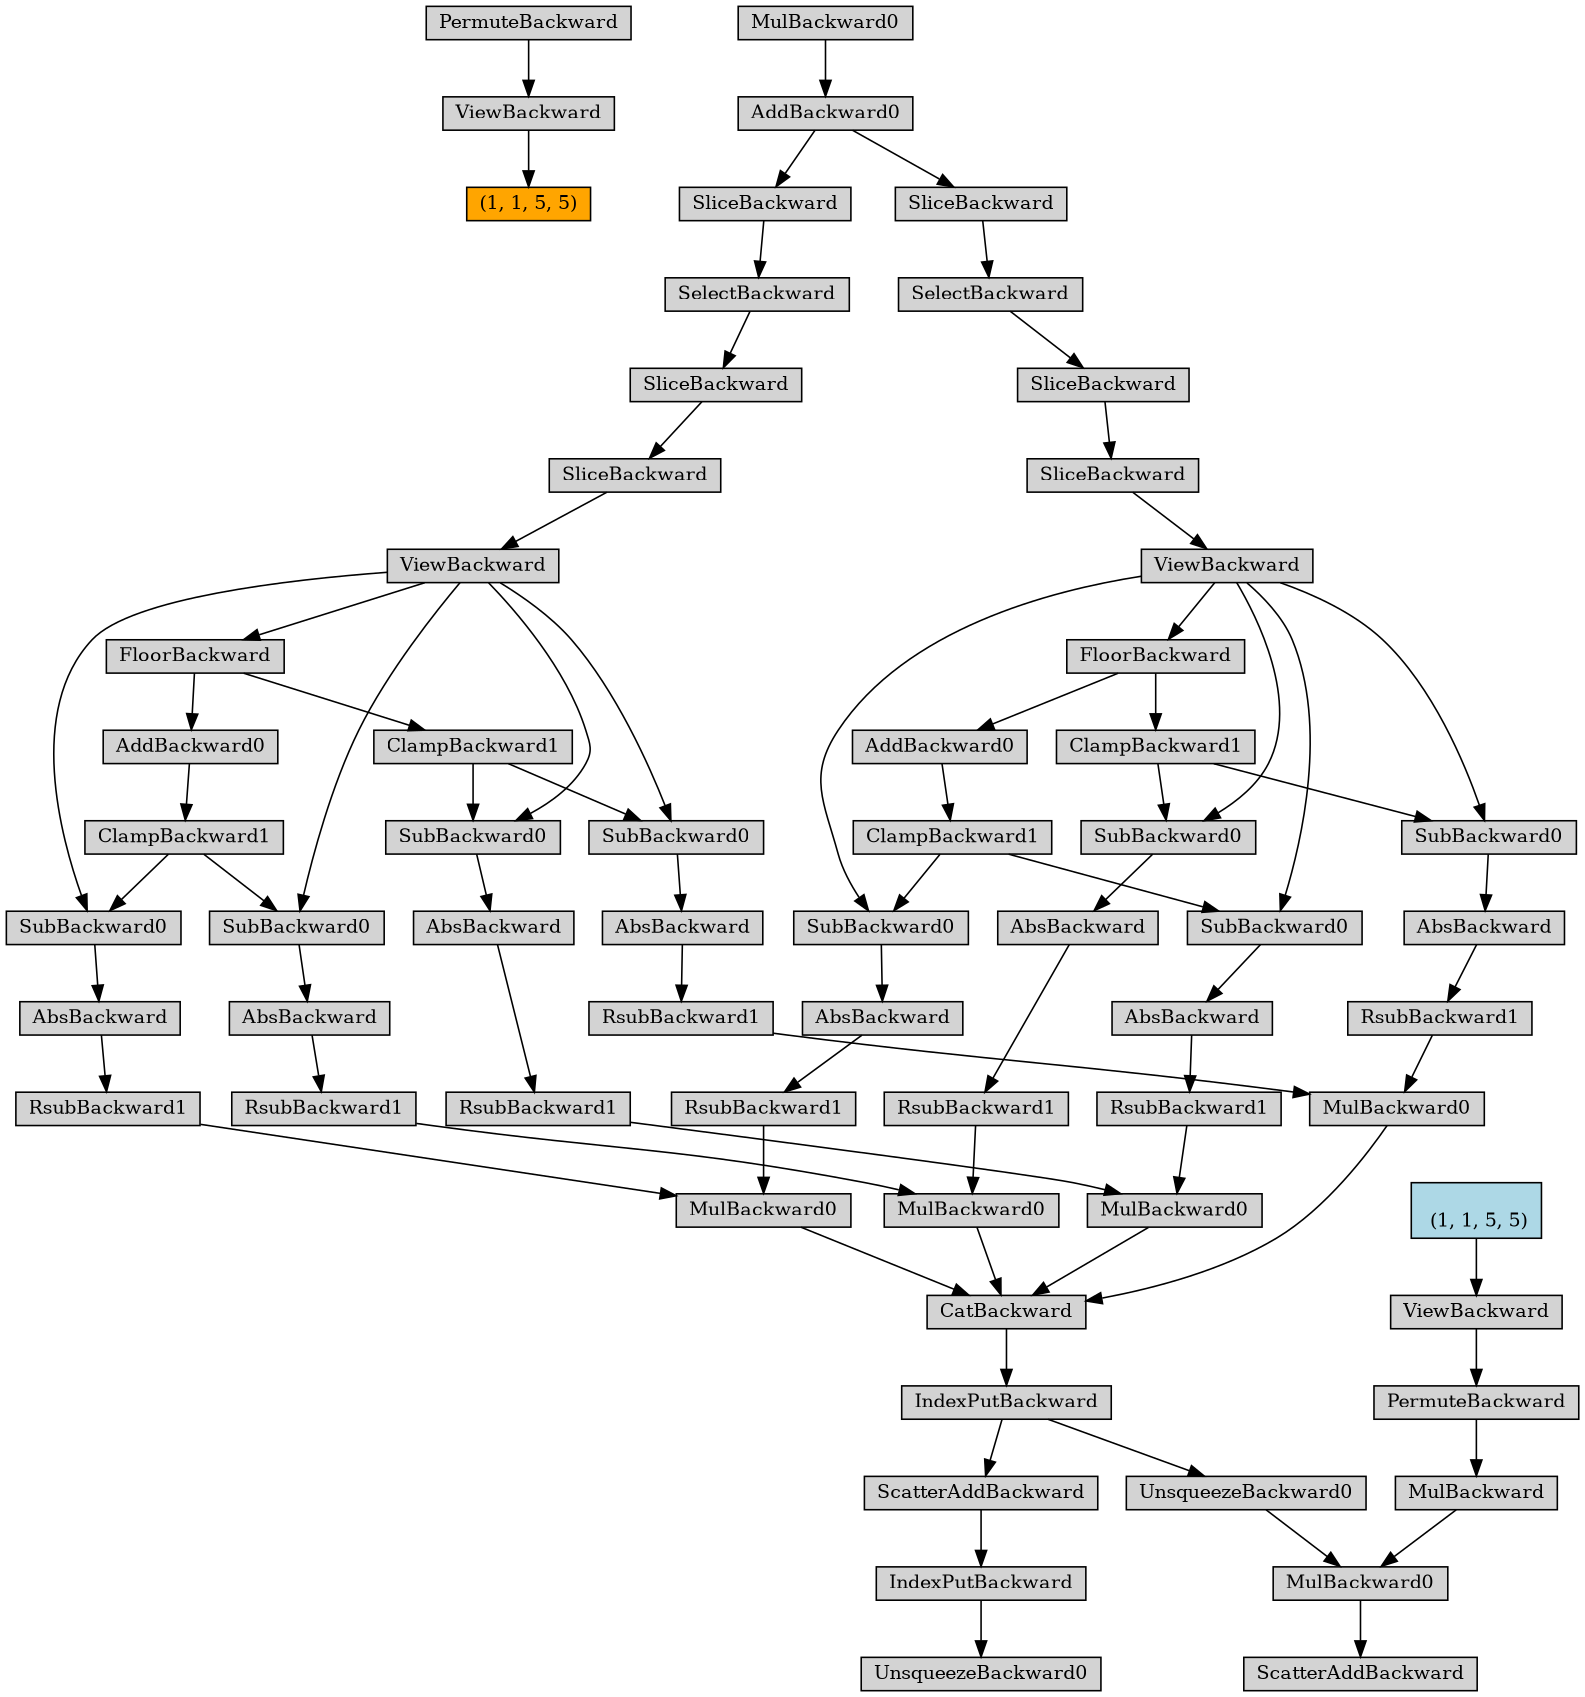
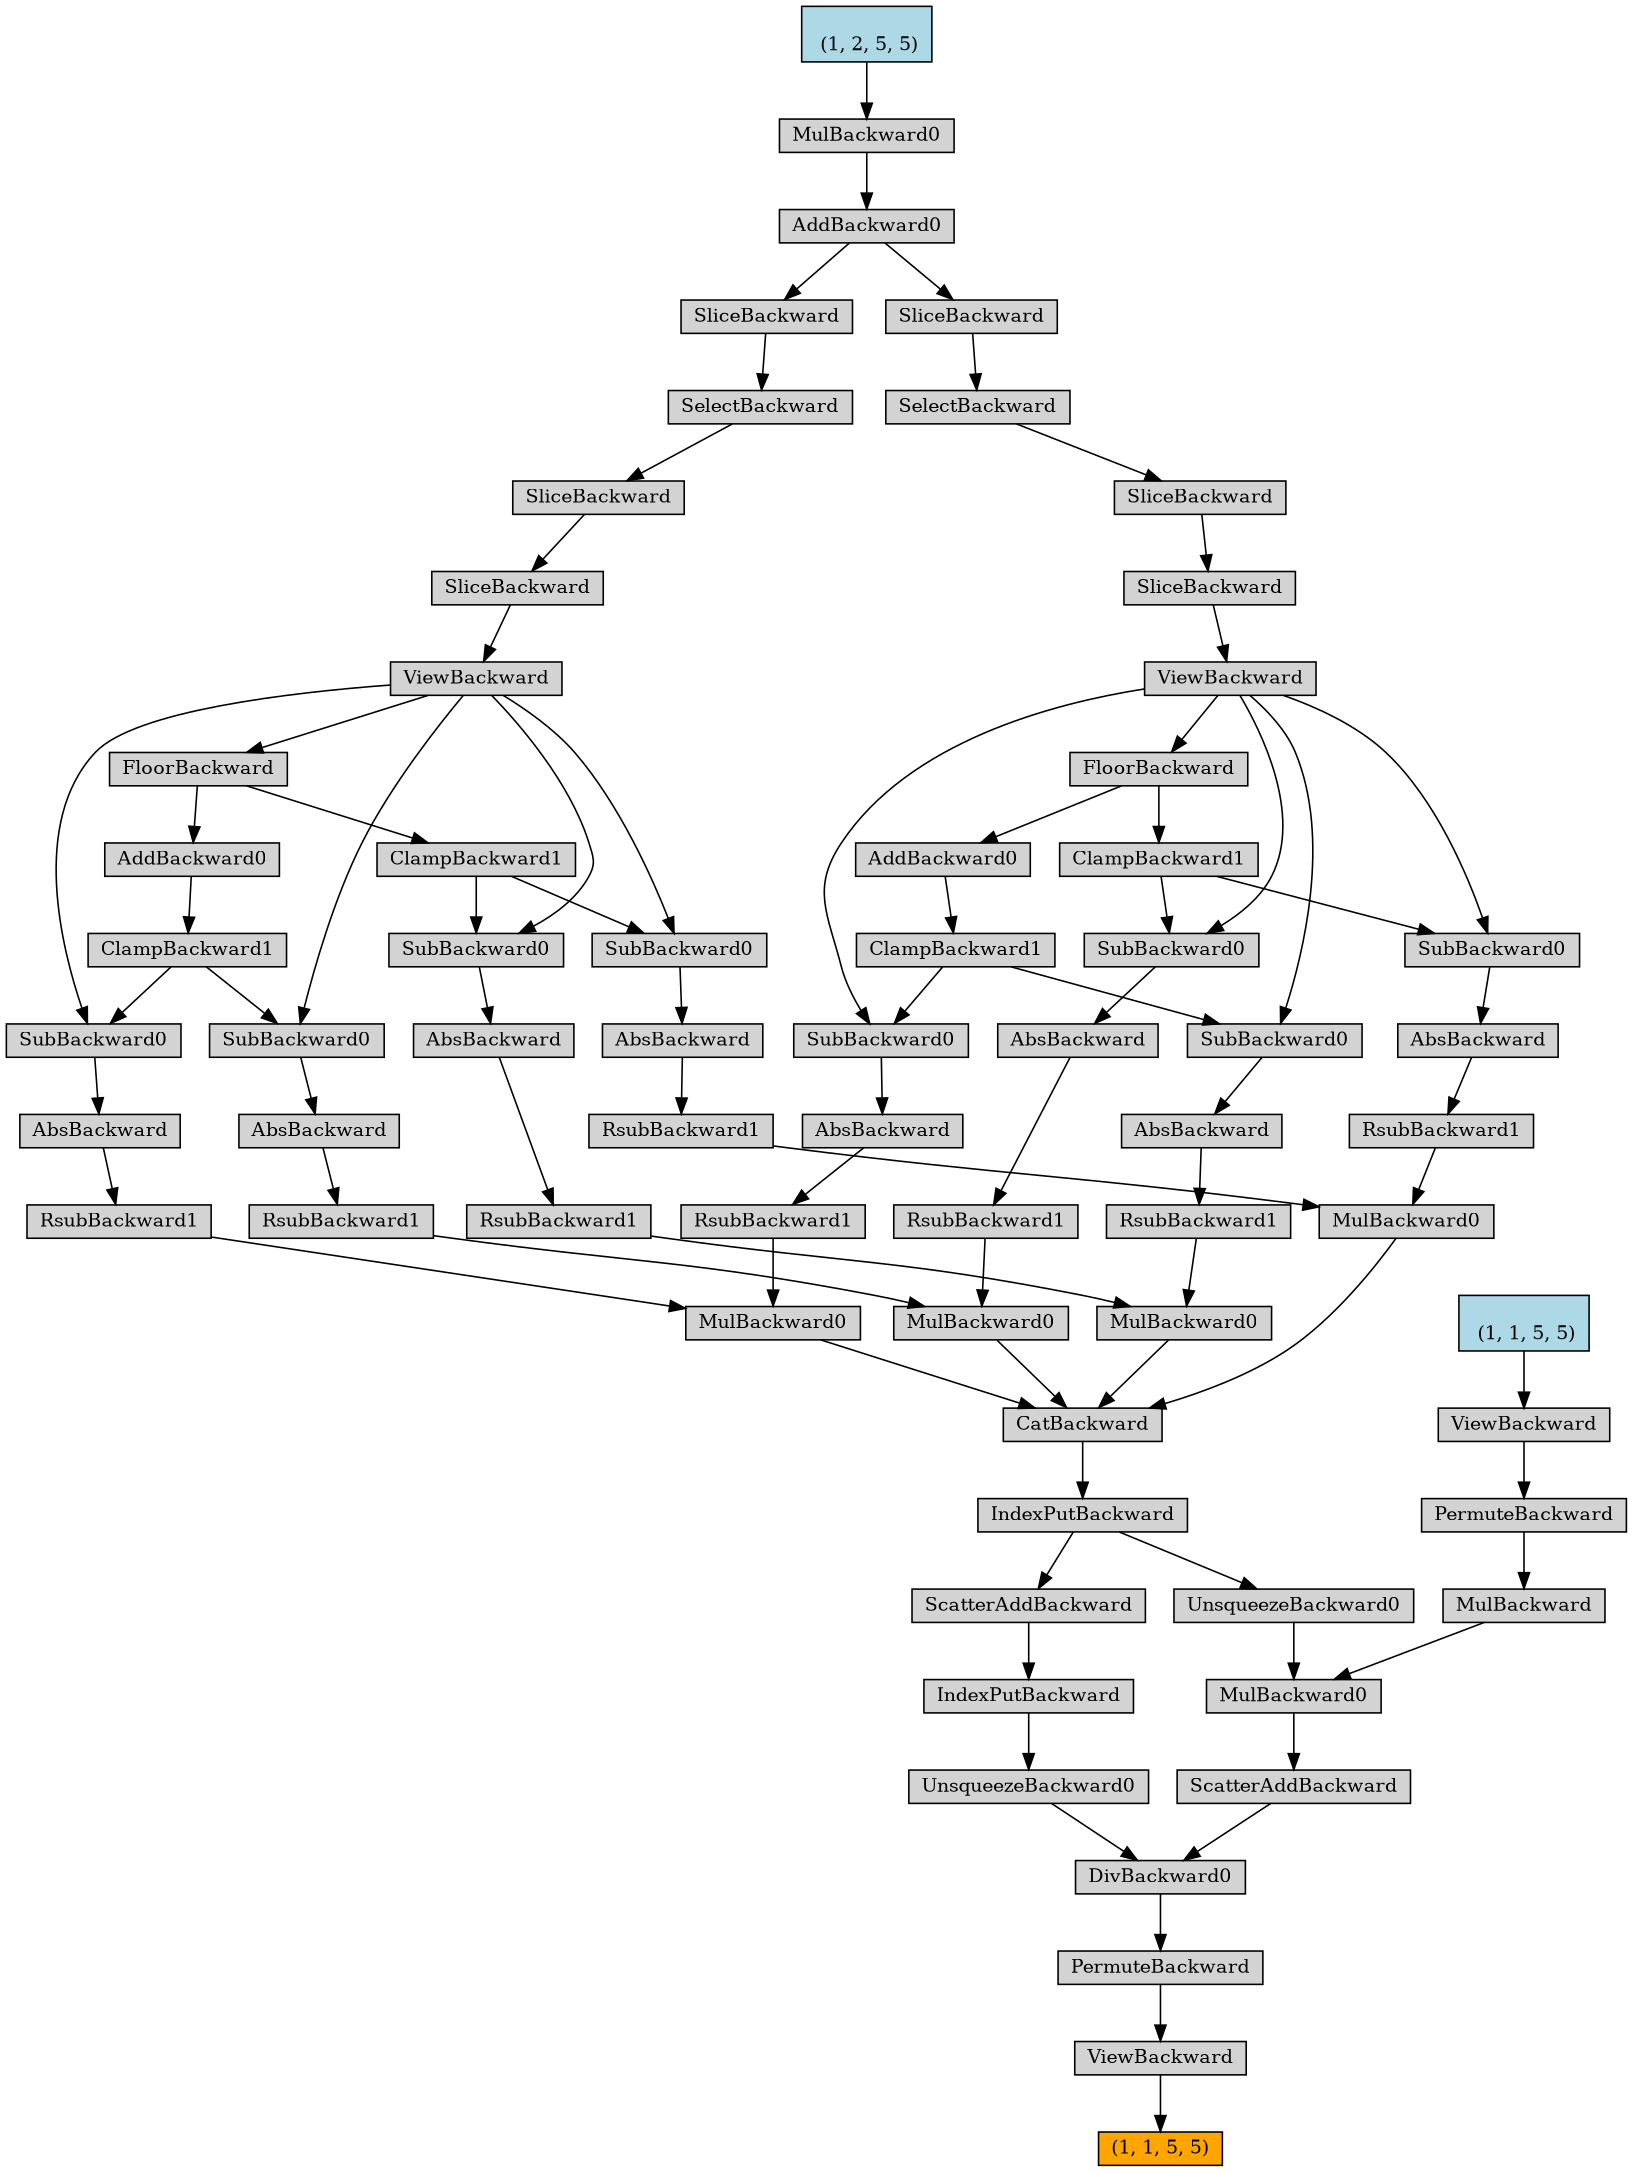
node "(1, 2, 5, 5)": added
node "DivBackward0": added
